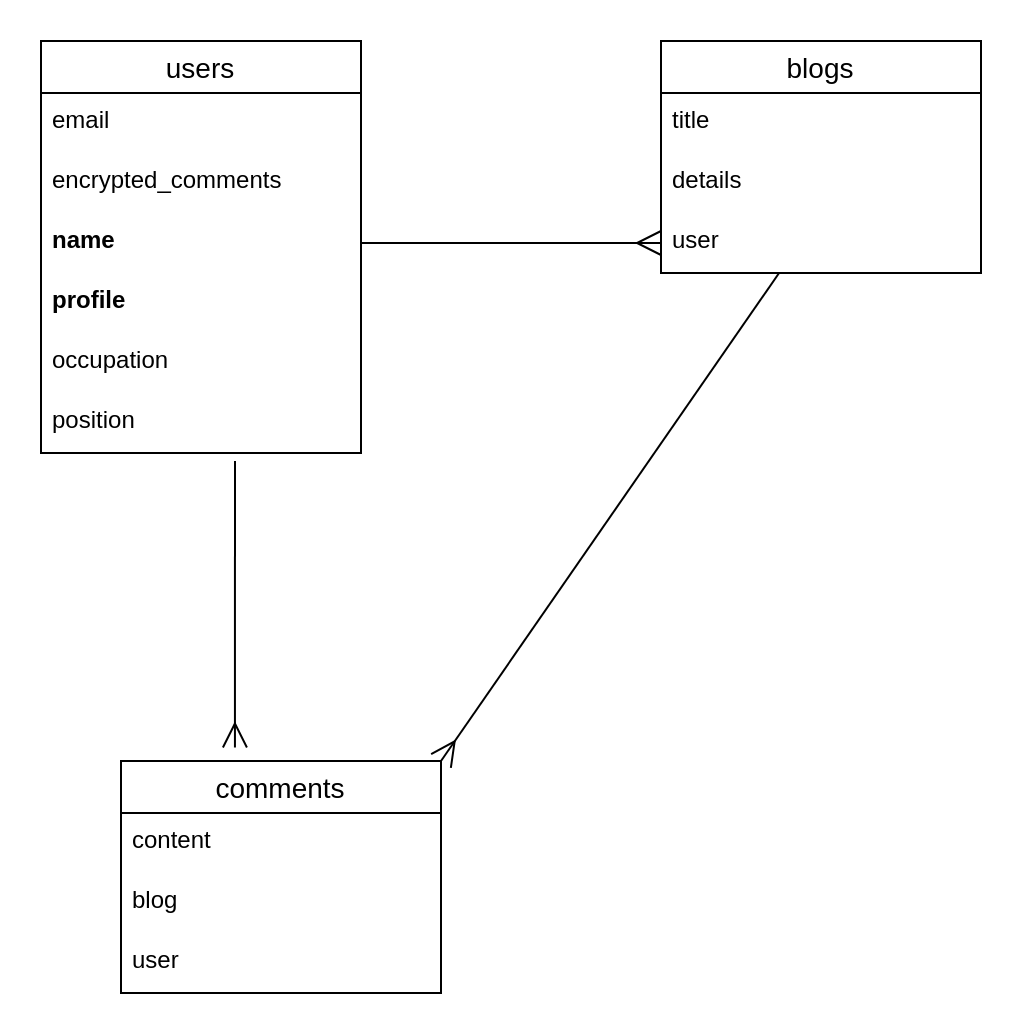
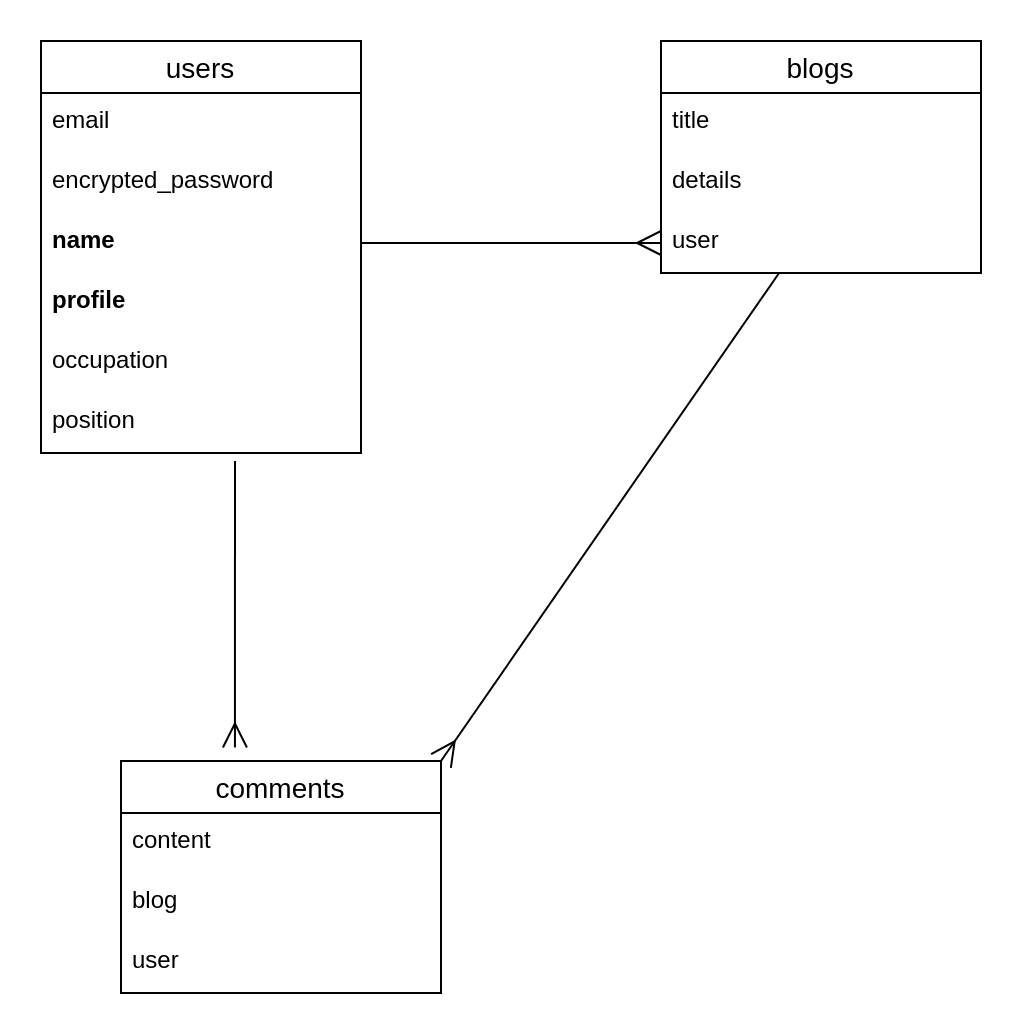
node "encrypted_comments": label "encrypted_comments" -> "encrypted_password"
